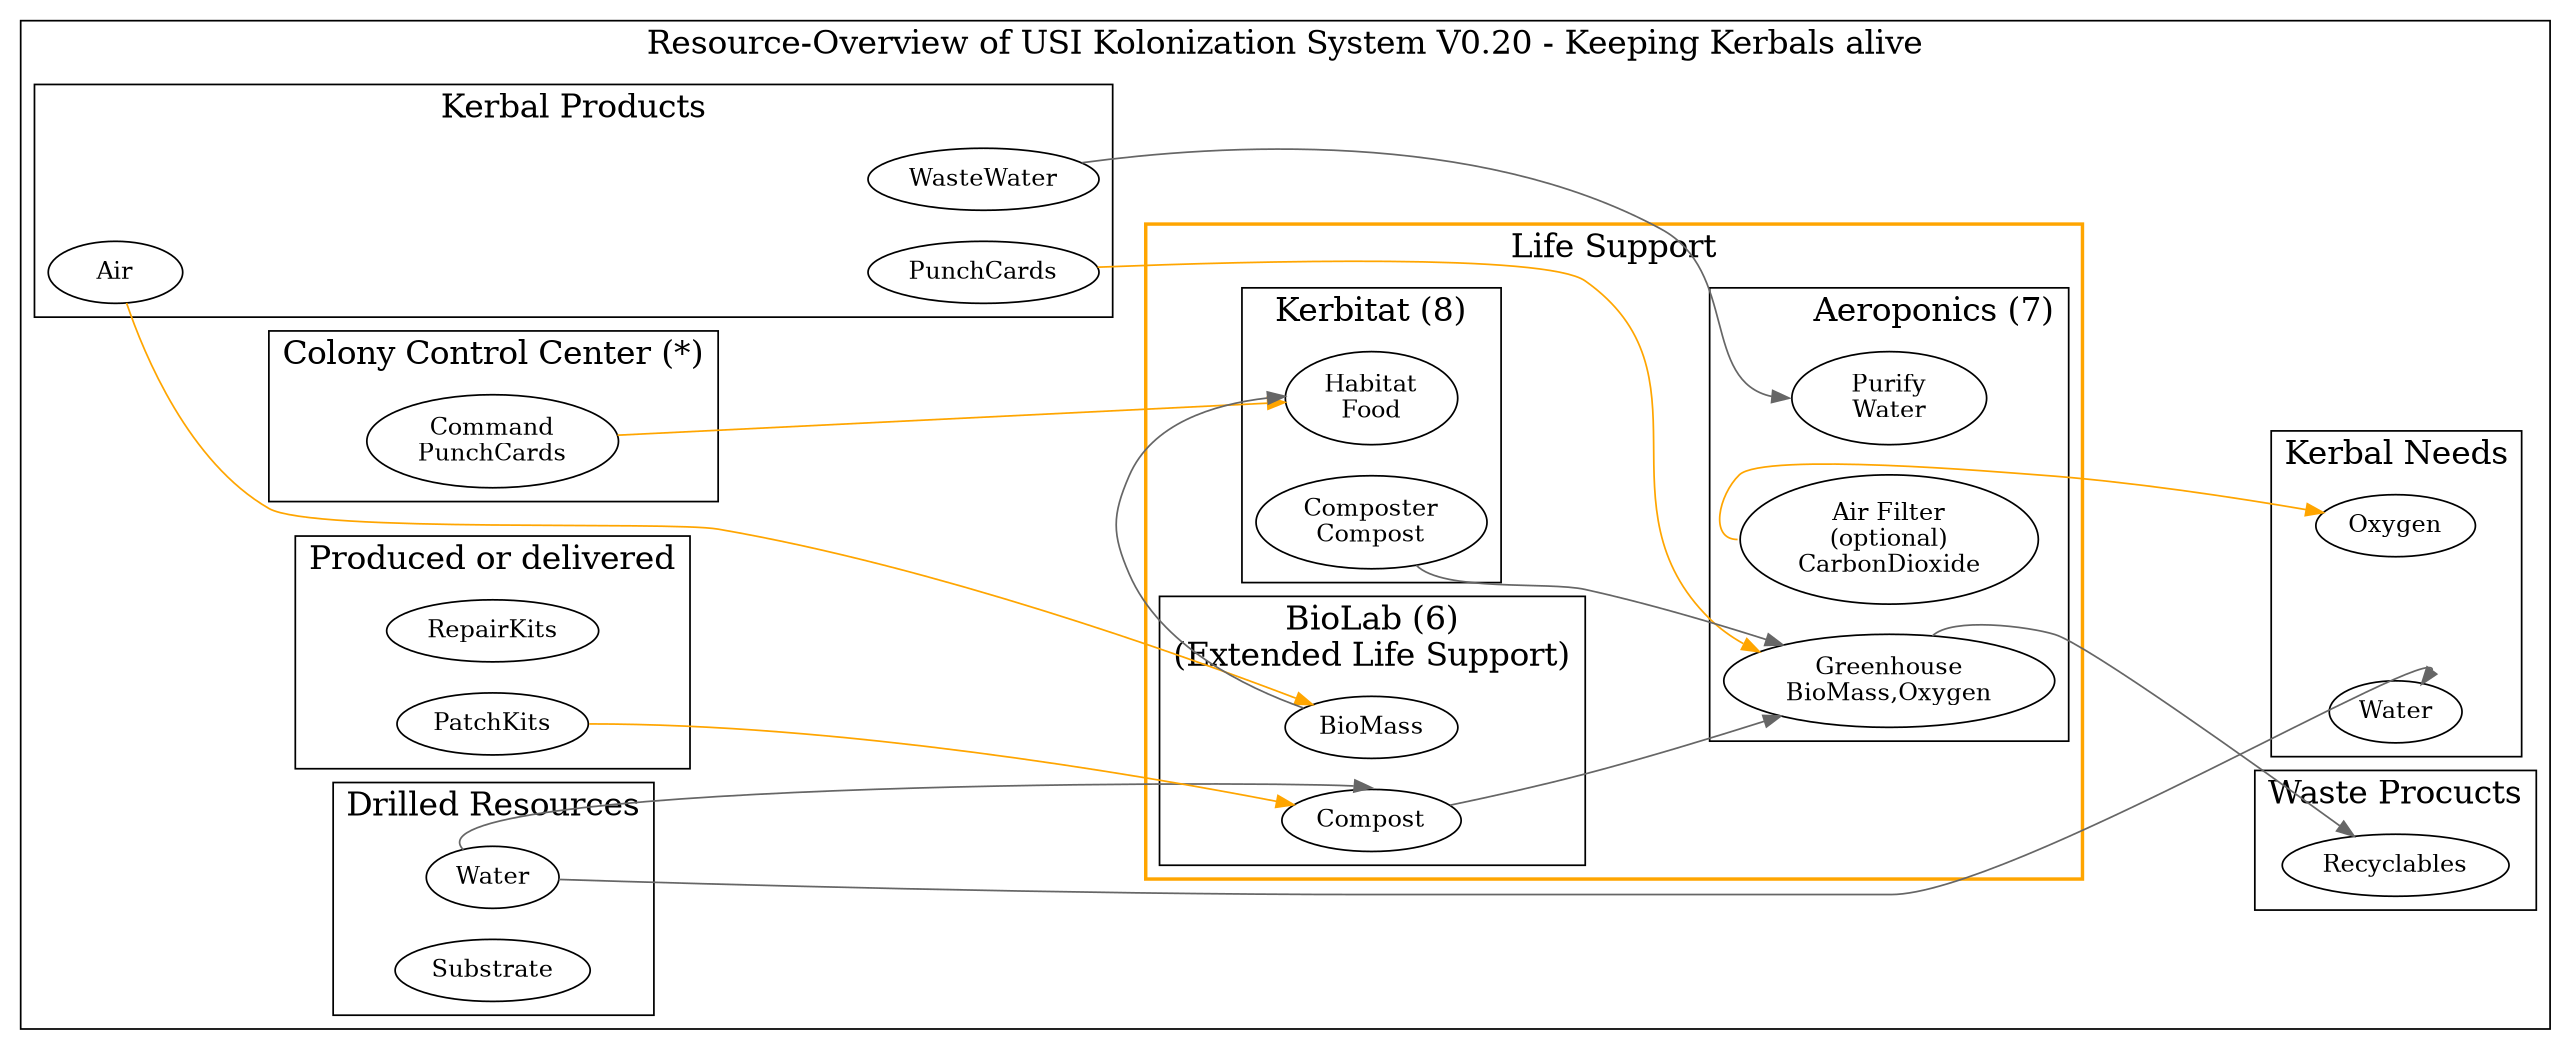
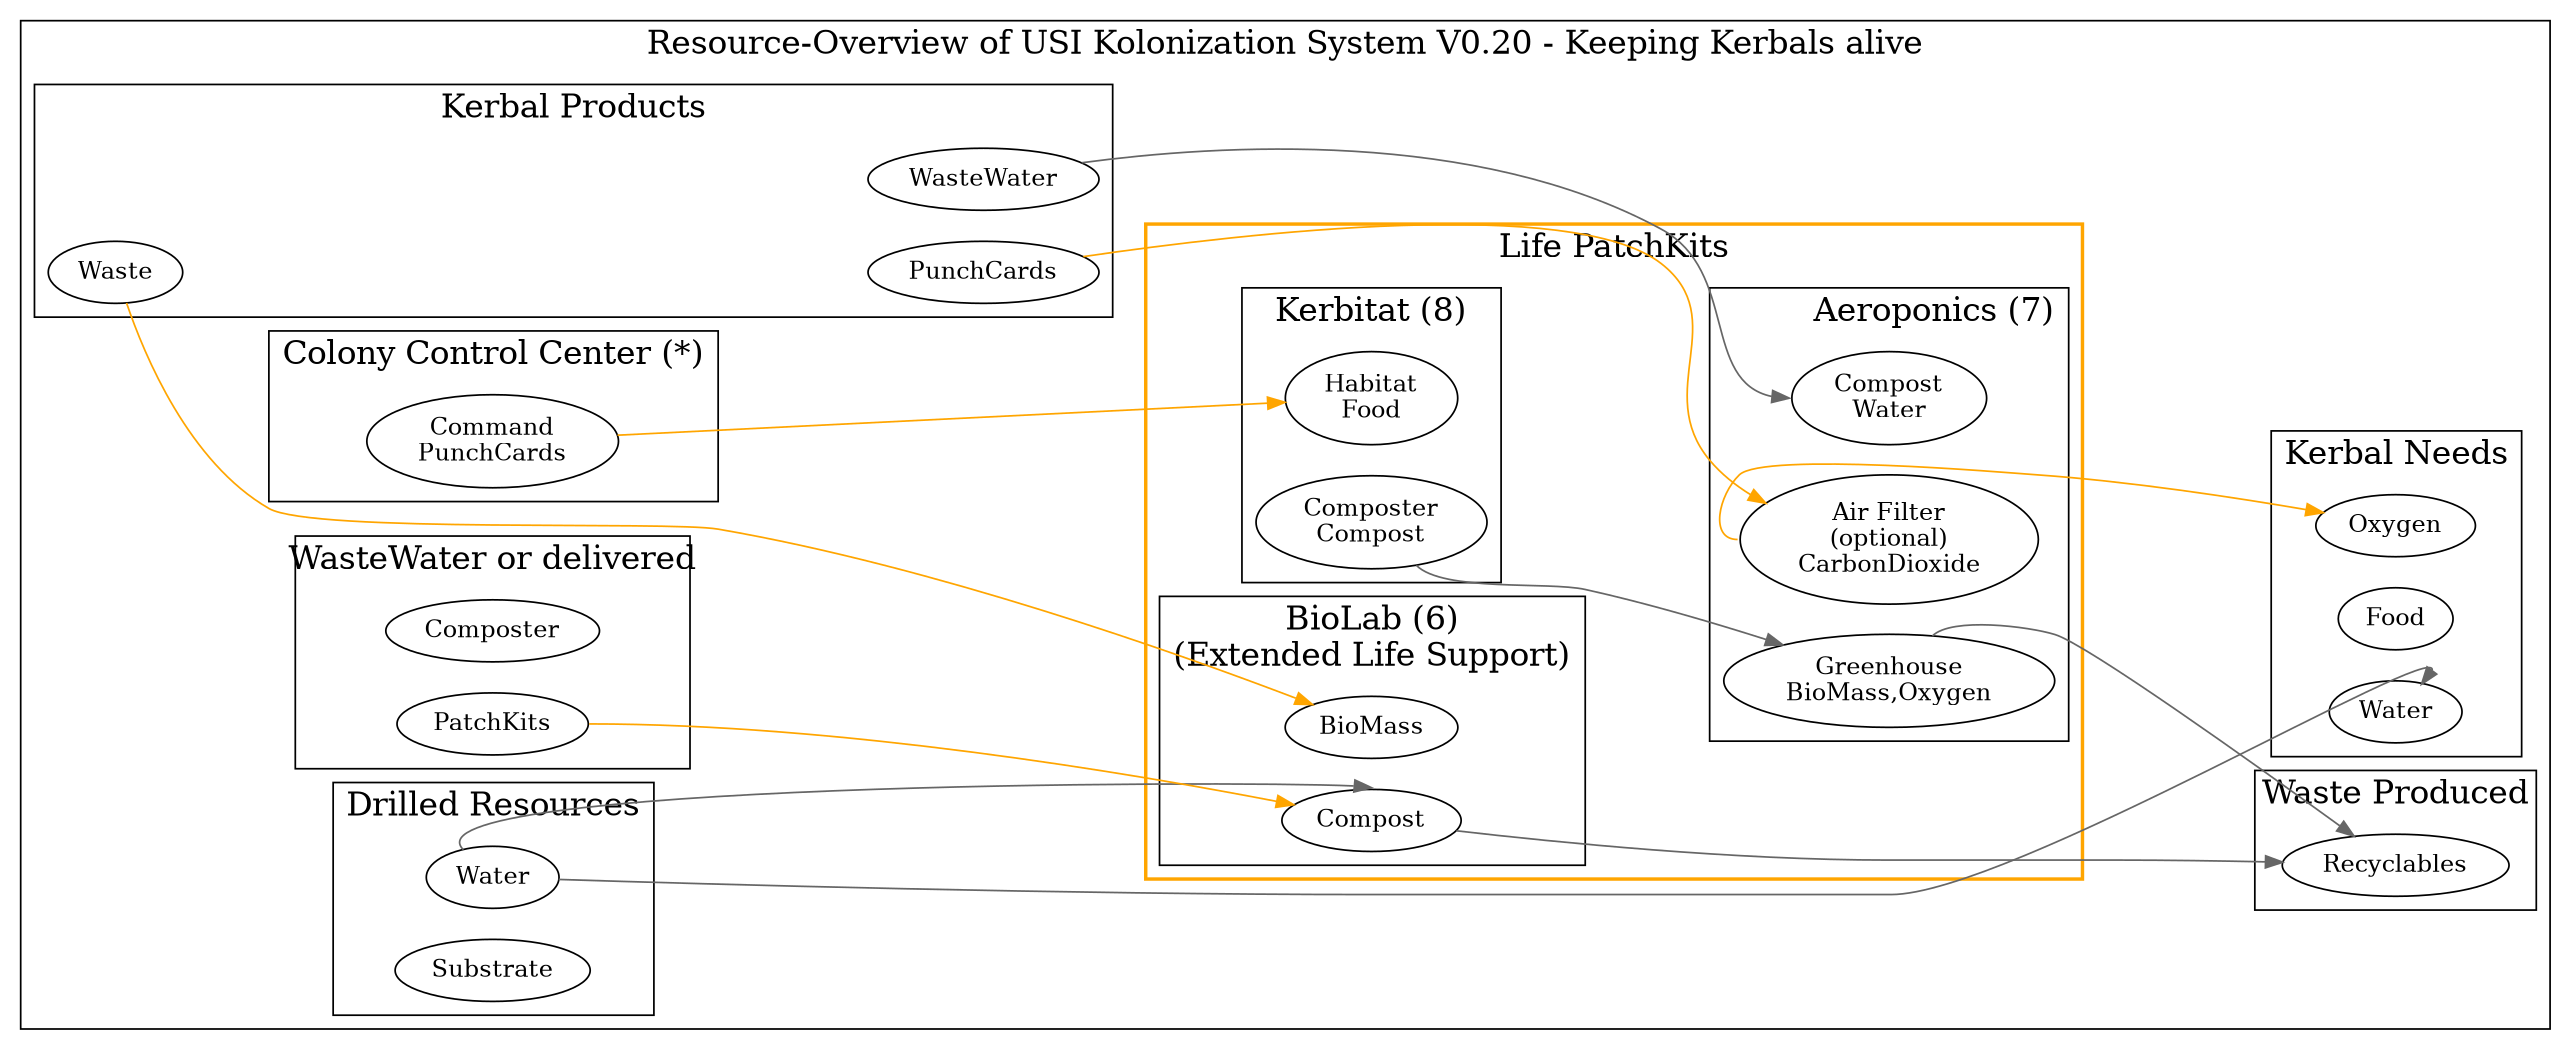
cluster "Life Support": label "Life Support" -> "Life PatchKits"
edge "PunchCards" -> "Greenhouse BioMass,Oxygen": now "PunchCards" -> "Air Filter (optional) CarbonDioxide"
node "Air": label "Air" -> "Waste"
node "Purify Water": label "Purify Water" -> "Compost Water"
edge "BioMass" -> "Habitat Food": removed
cluster "Produced or delivered": label "Produced or delivered" -> "WasteWater or delivered"
node "Food": added
node "RepairKits": label "RepairKits" -> "Composter"
edge "Compost" -> "Greenhouse BioMass,Oxygen": now "Compost" -> "Recyclables"
cluster "Waste Procucts": label "Waste Procucts" -> "Waste Produced"
